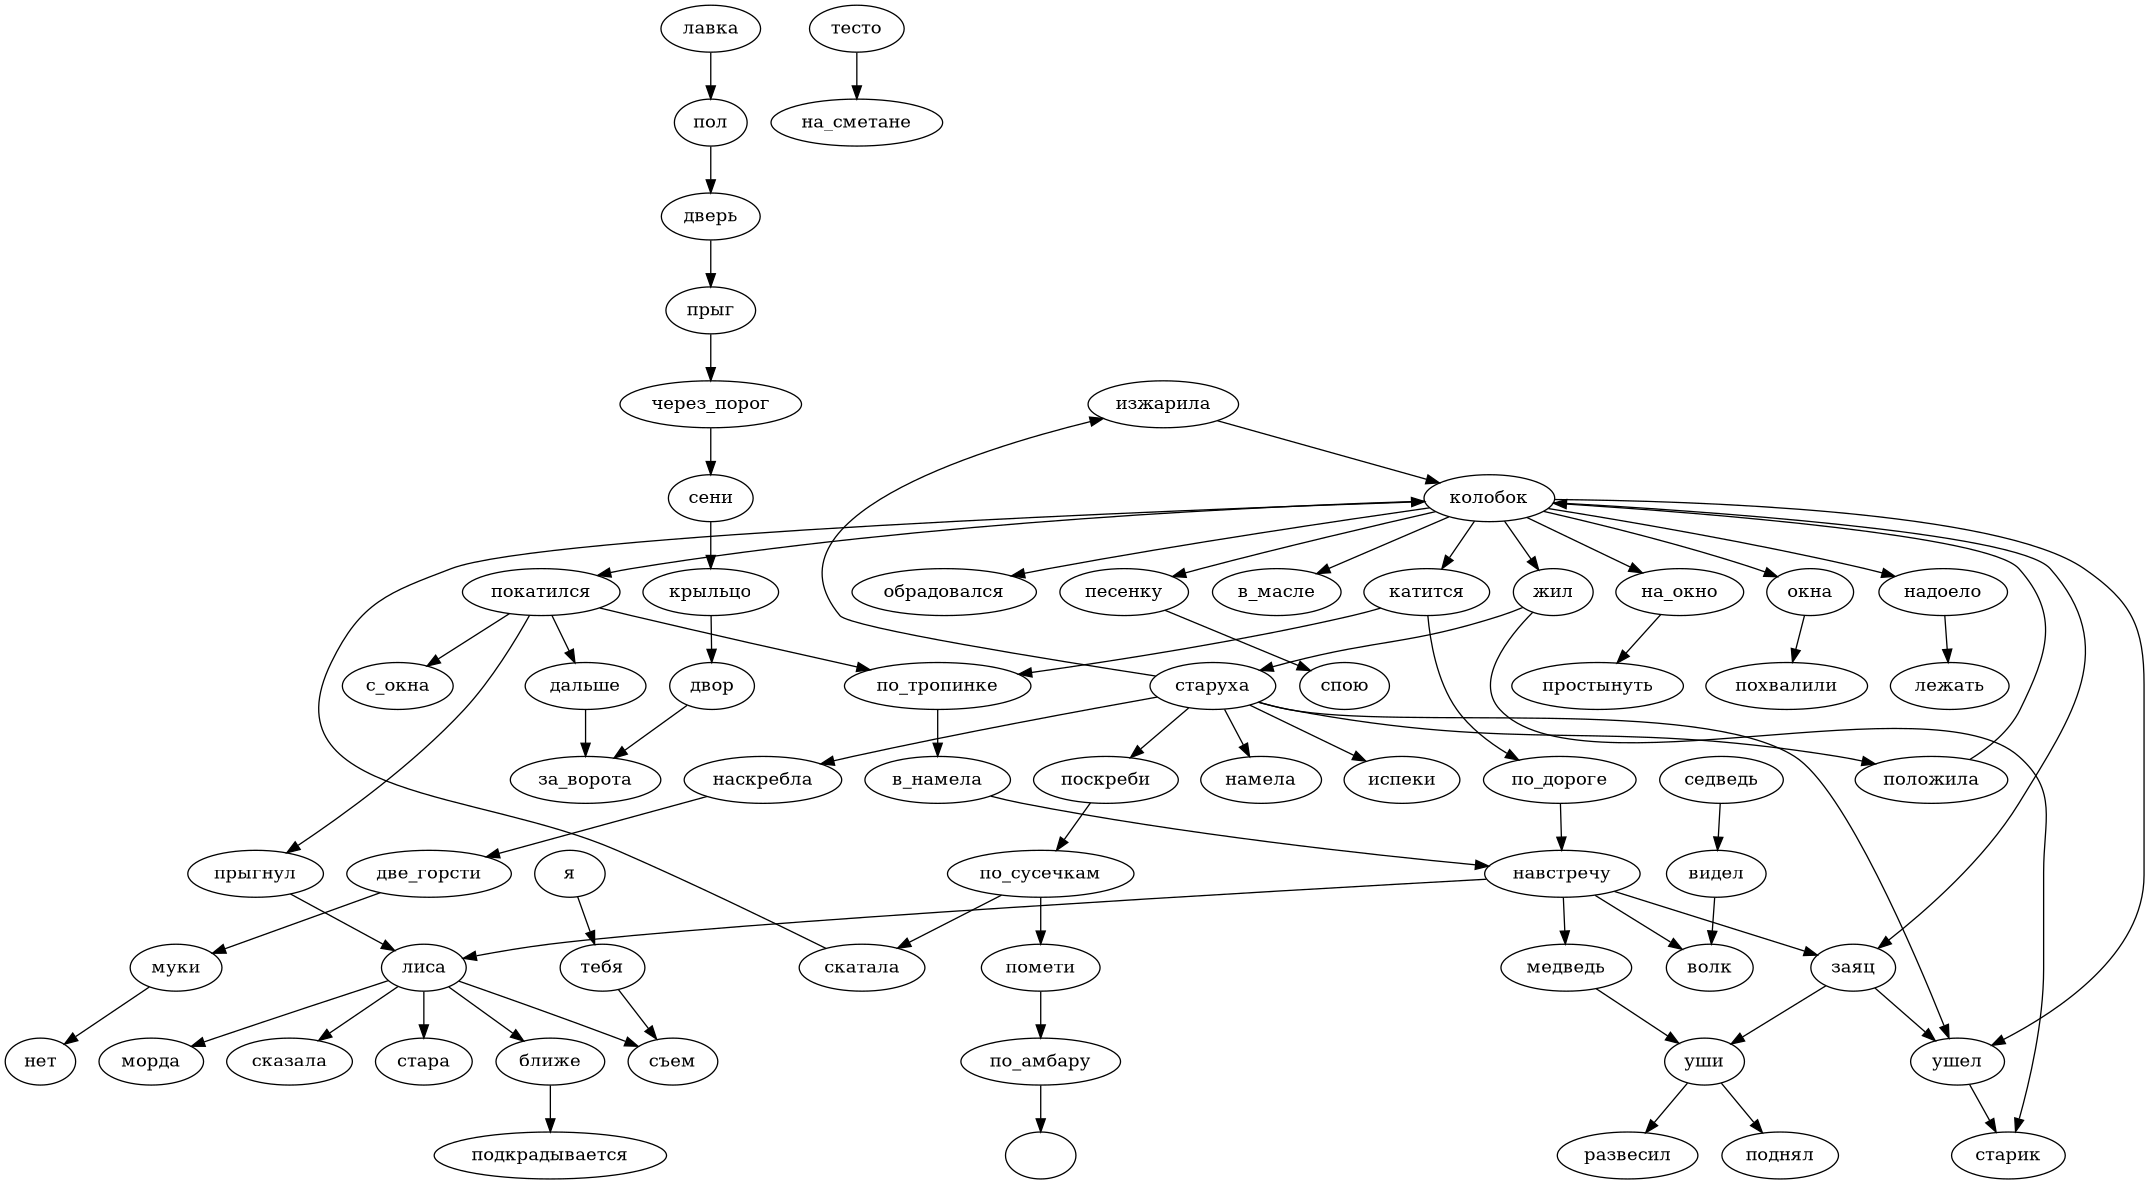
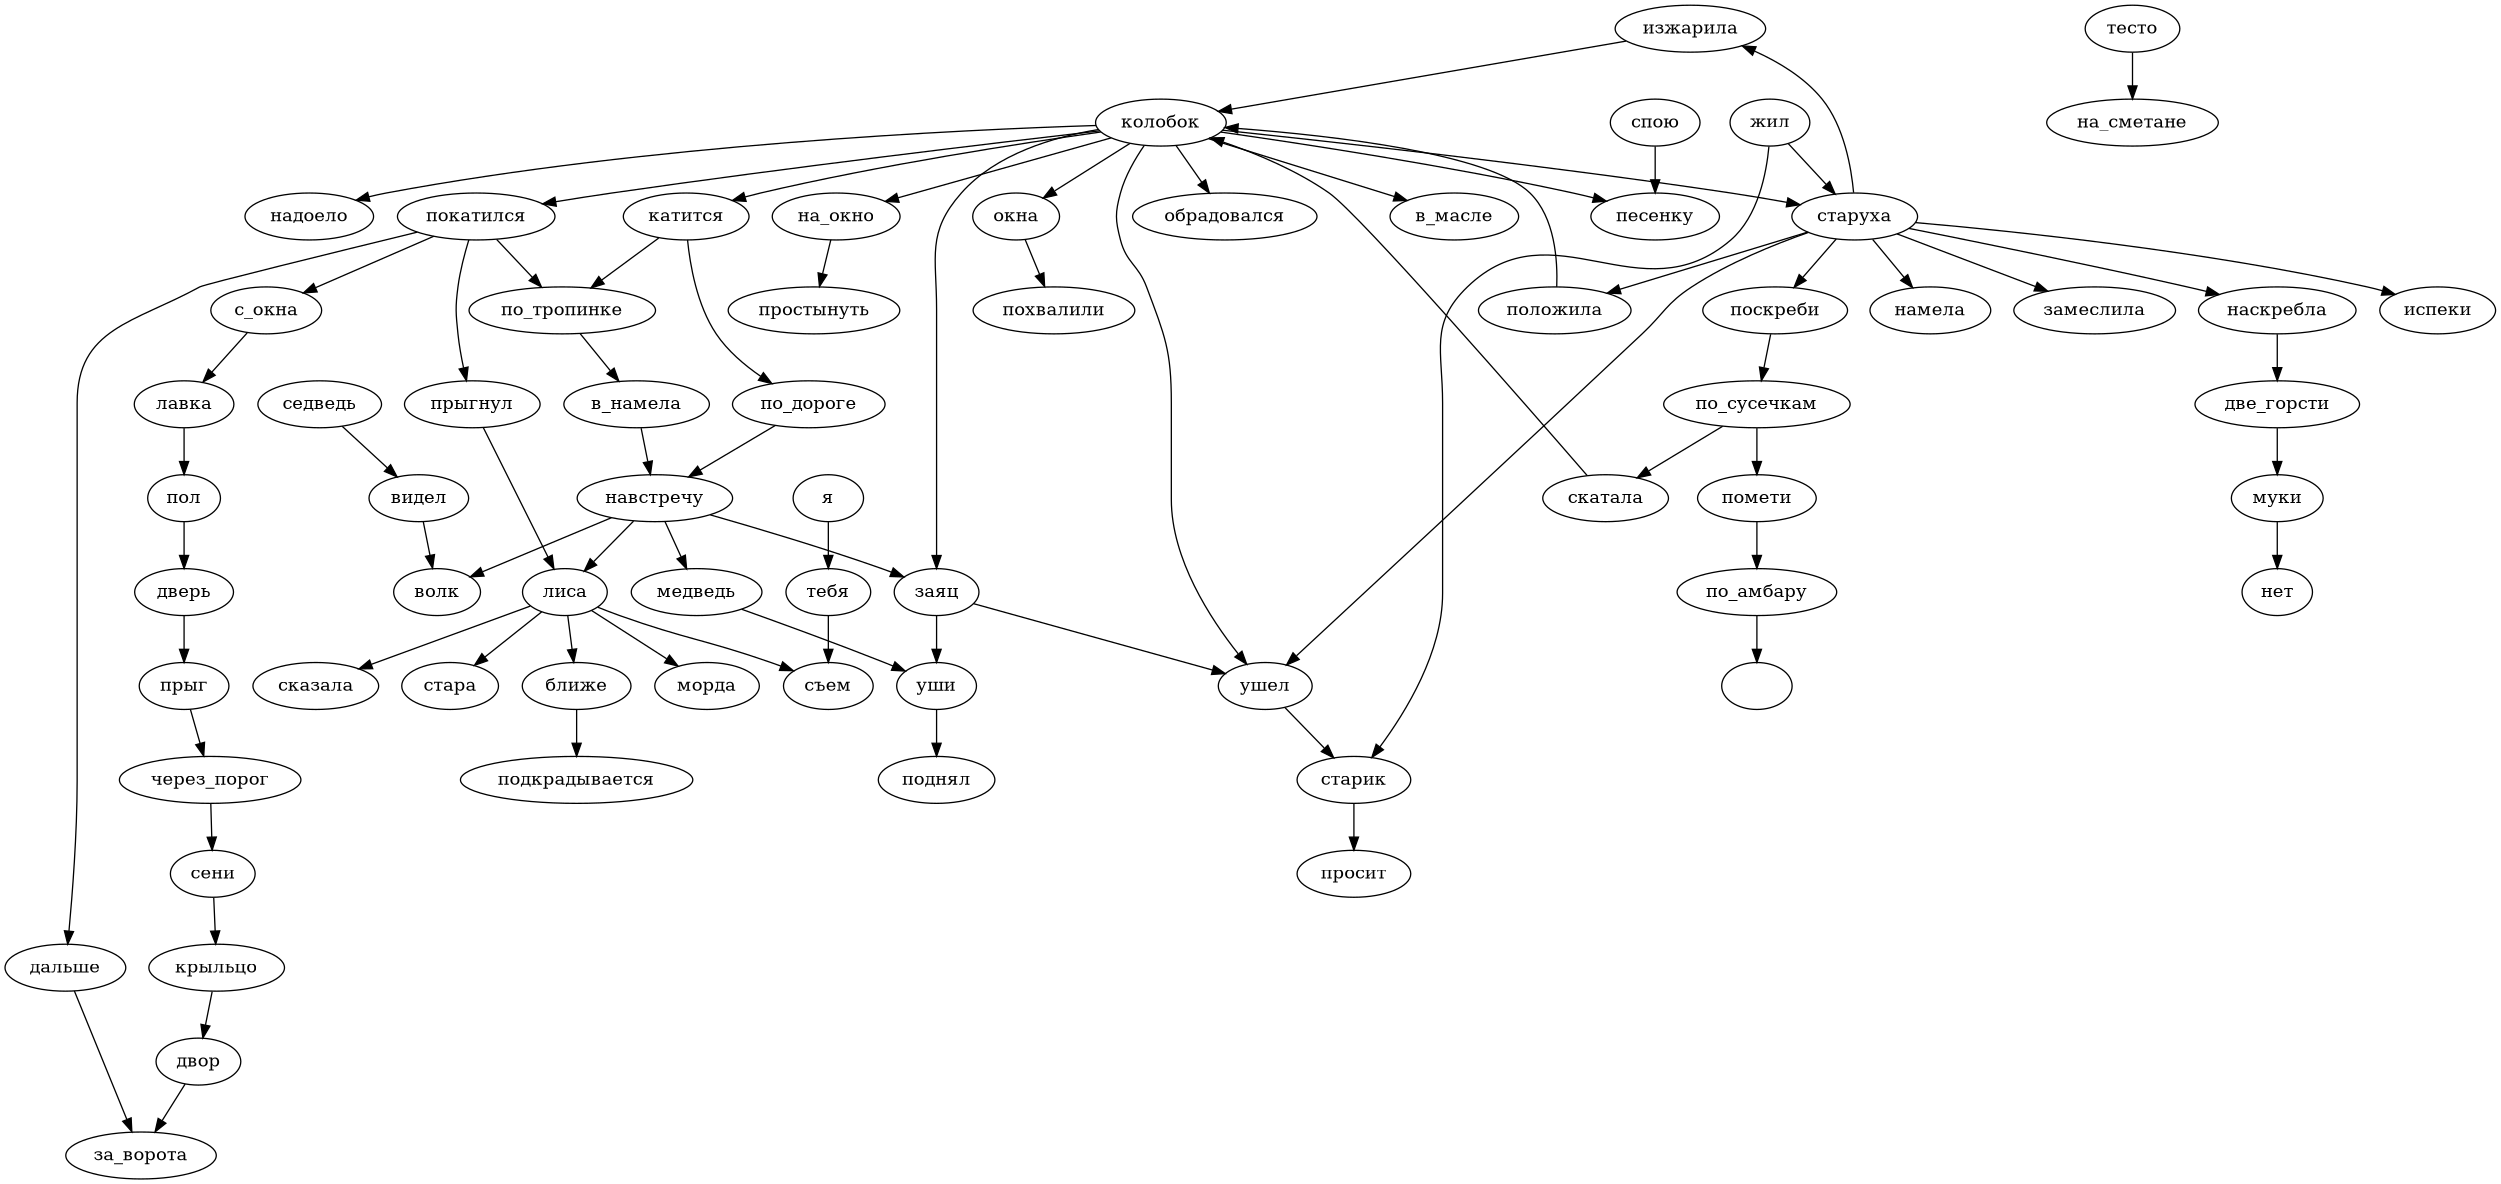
node "замеслила": added
edge "с_окна" -> "лавка": added
edge "колобок" -> "жил": now "колобок" -> "старуха"
edge "песенку" -> "спою": reversed
node "лежать": removed
node "просит": added
node "развесил": removed
